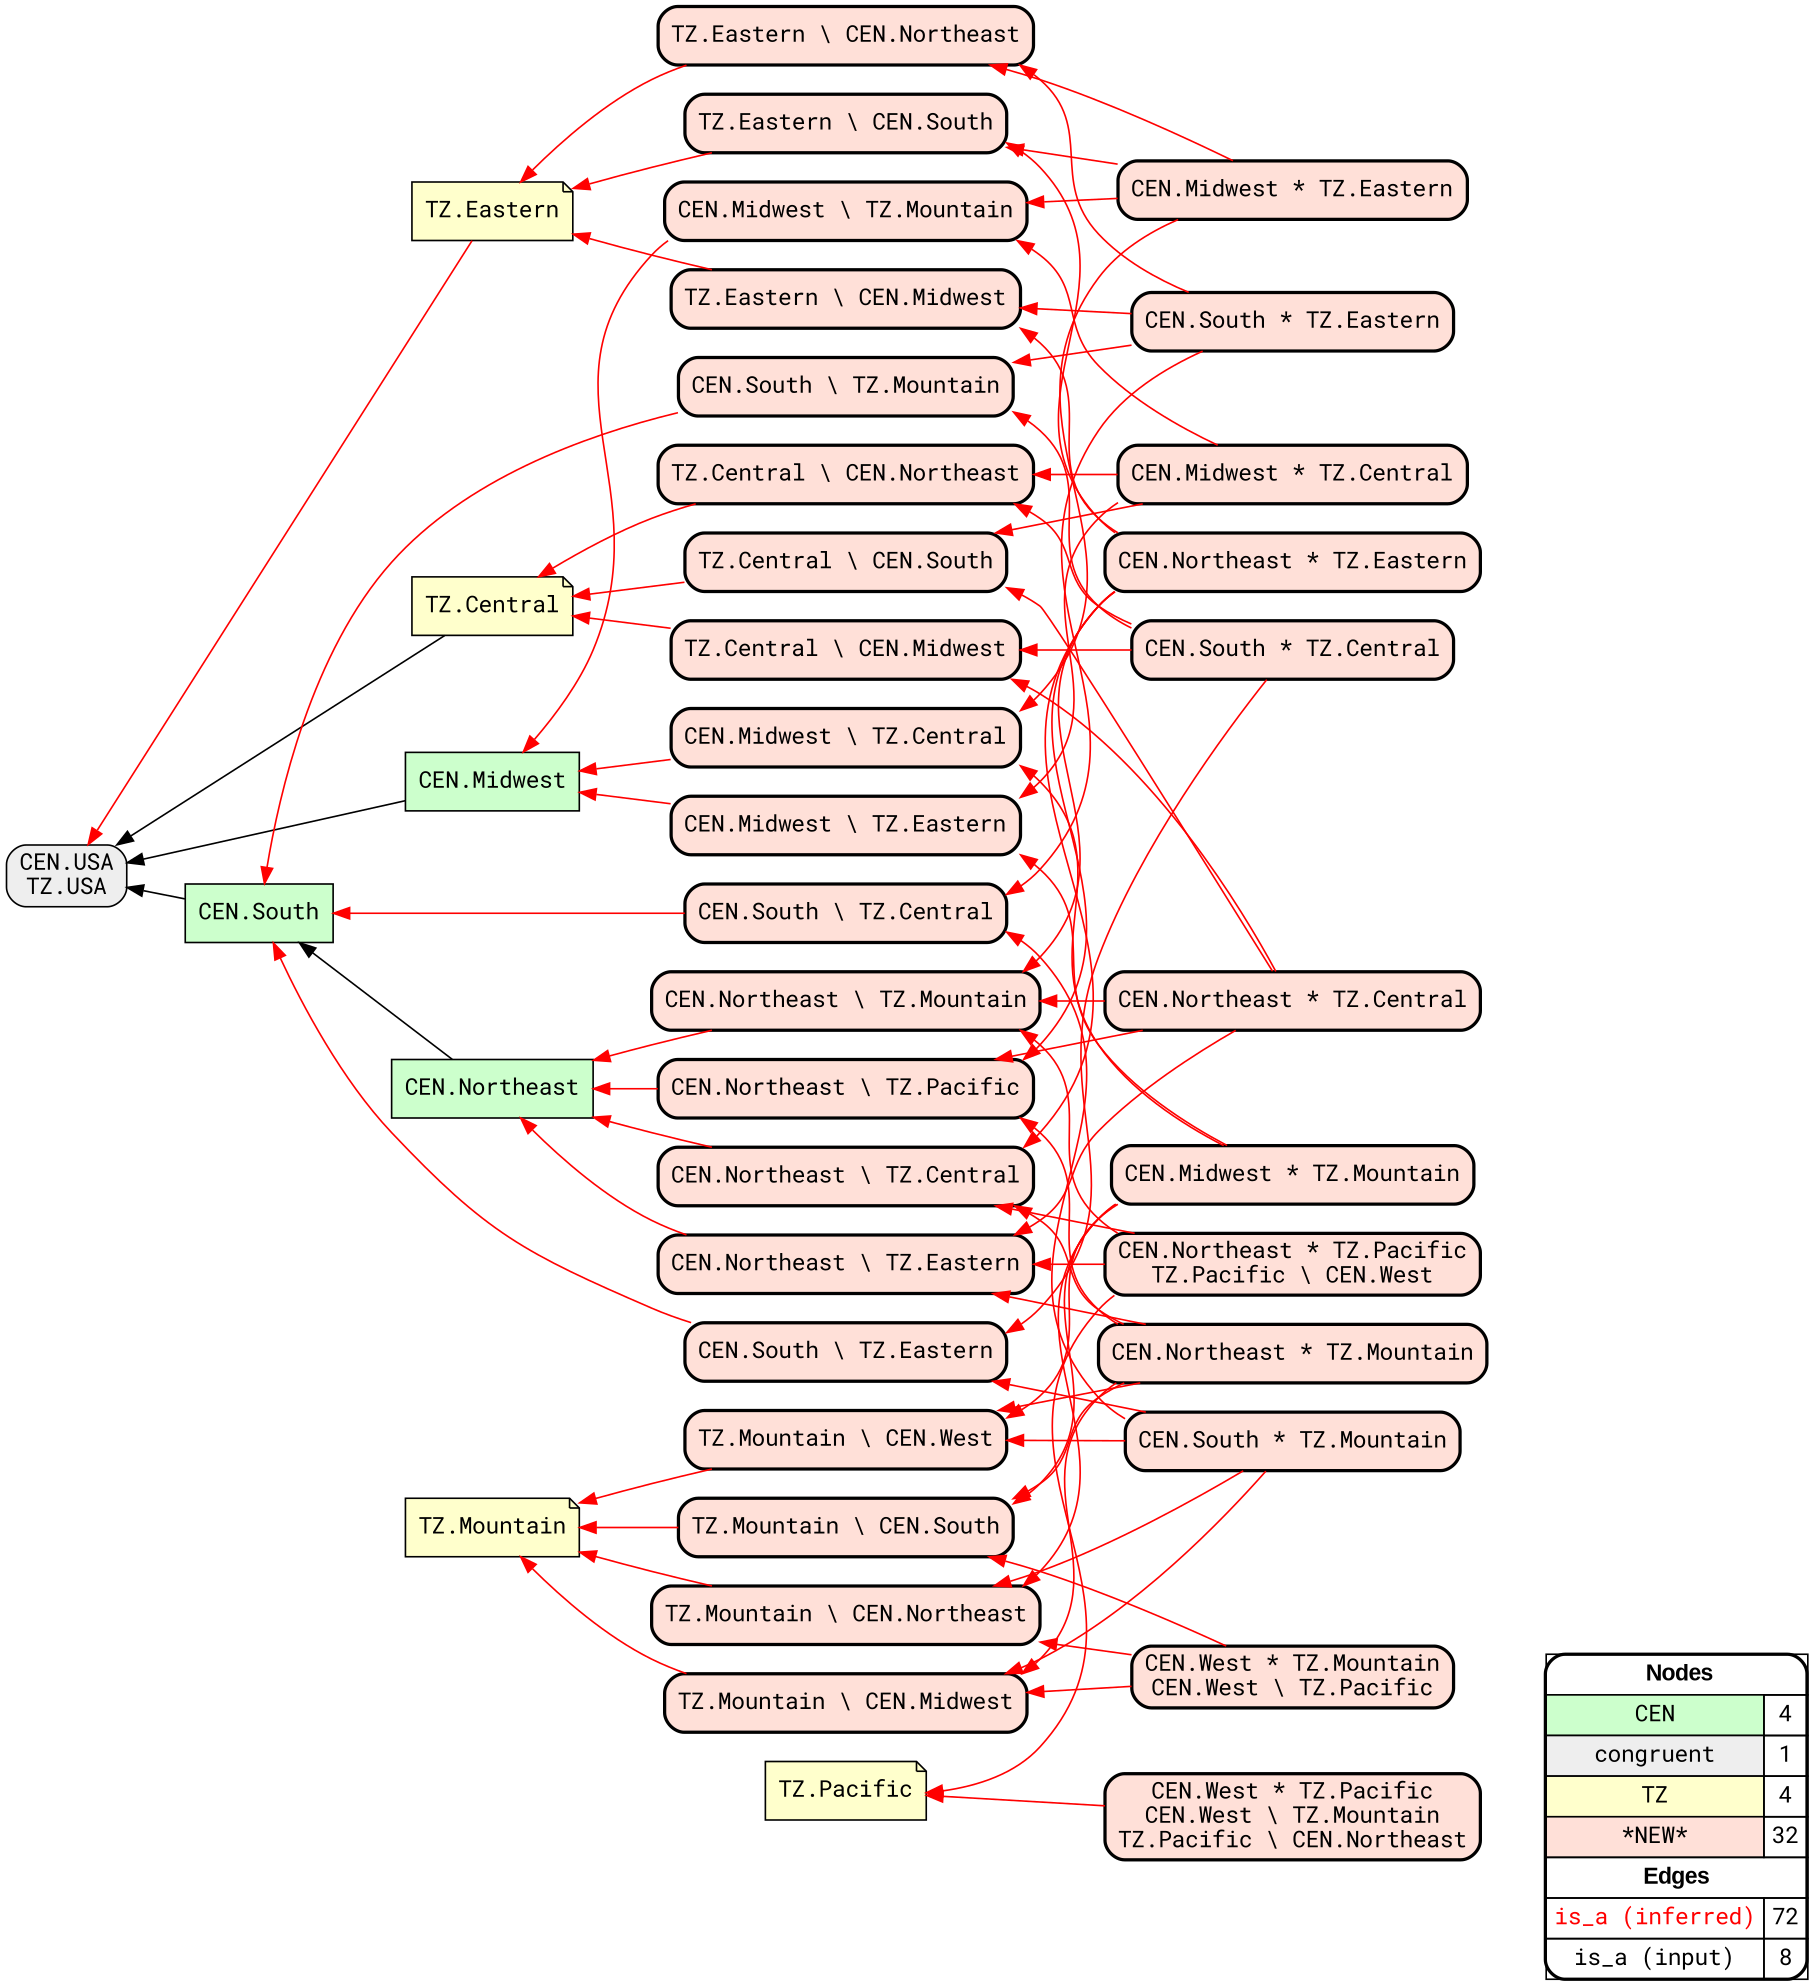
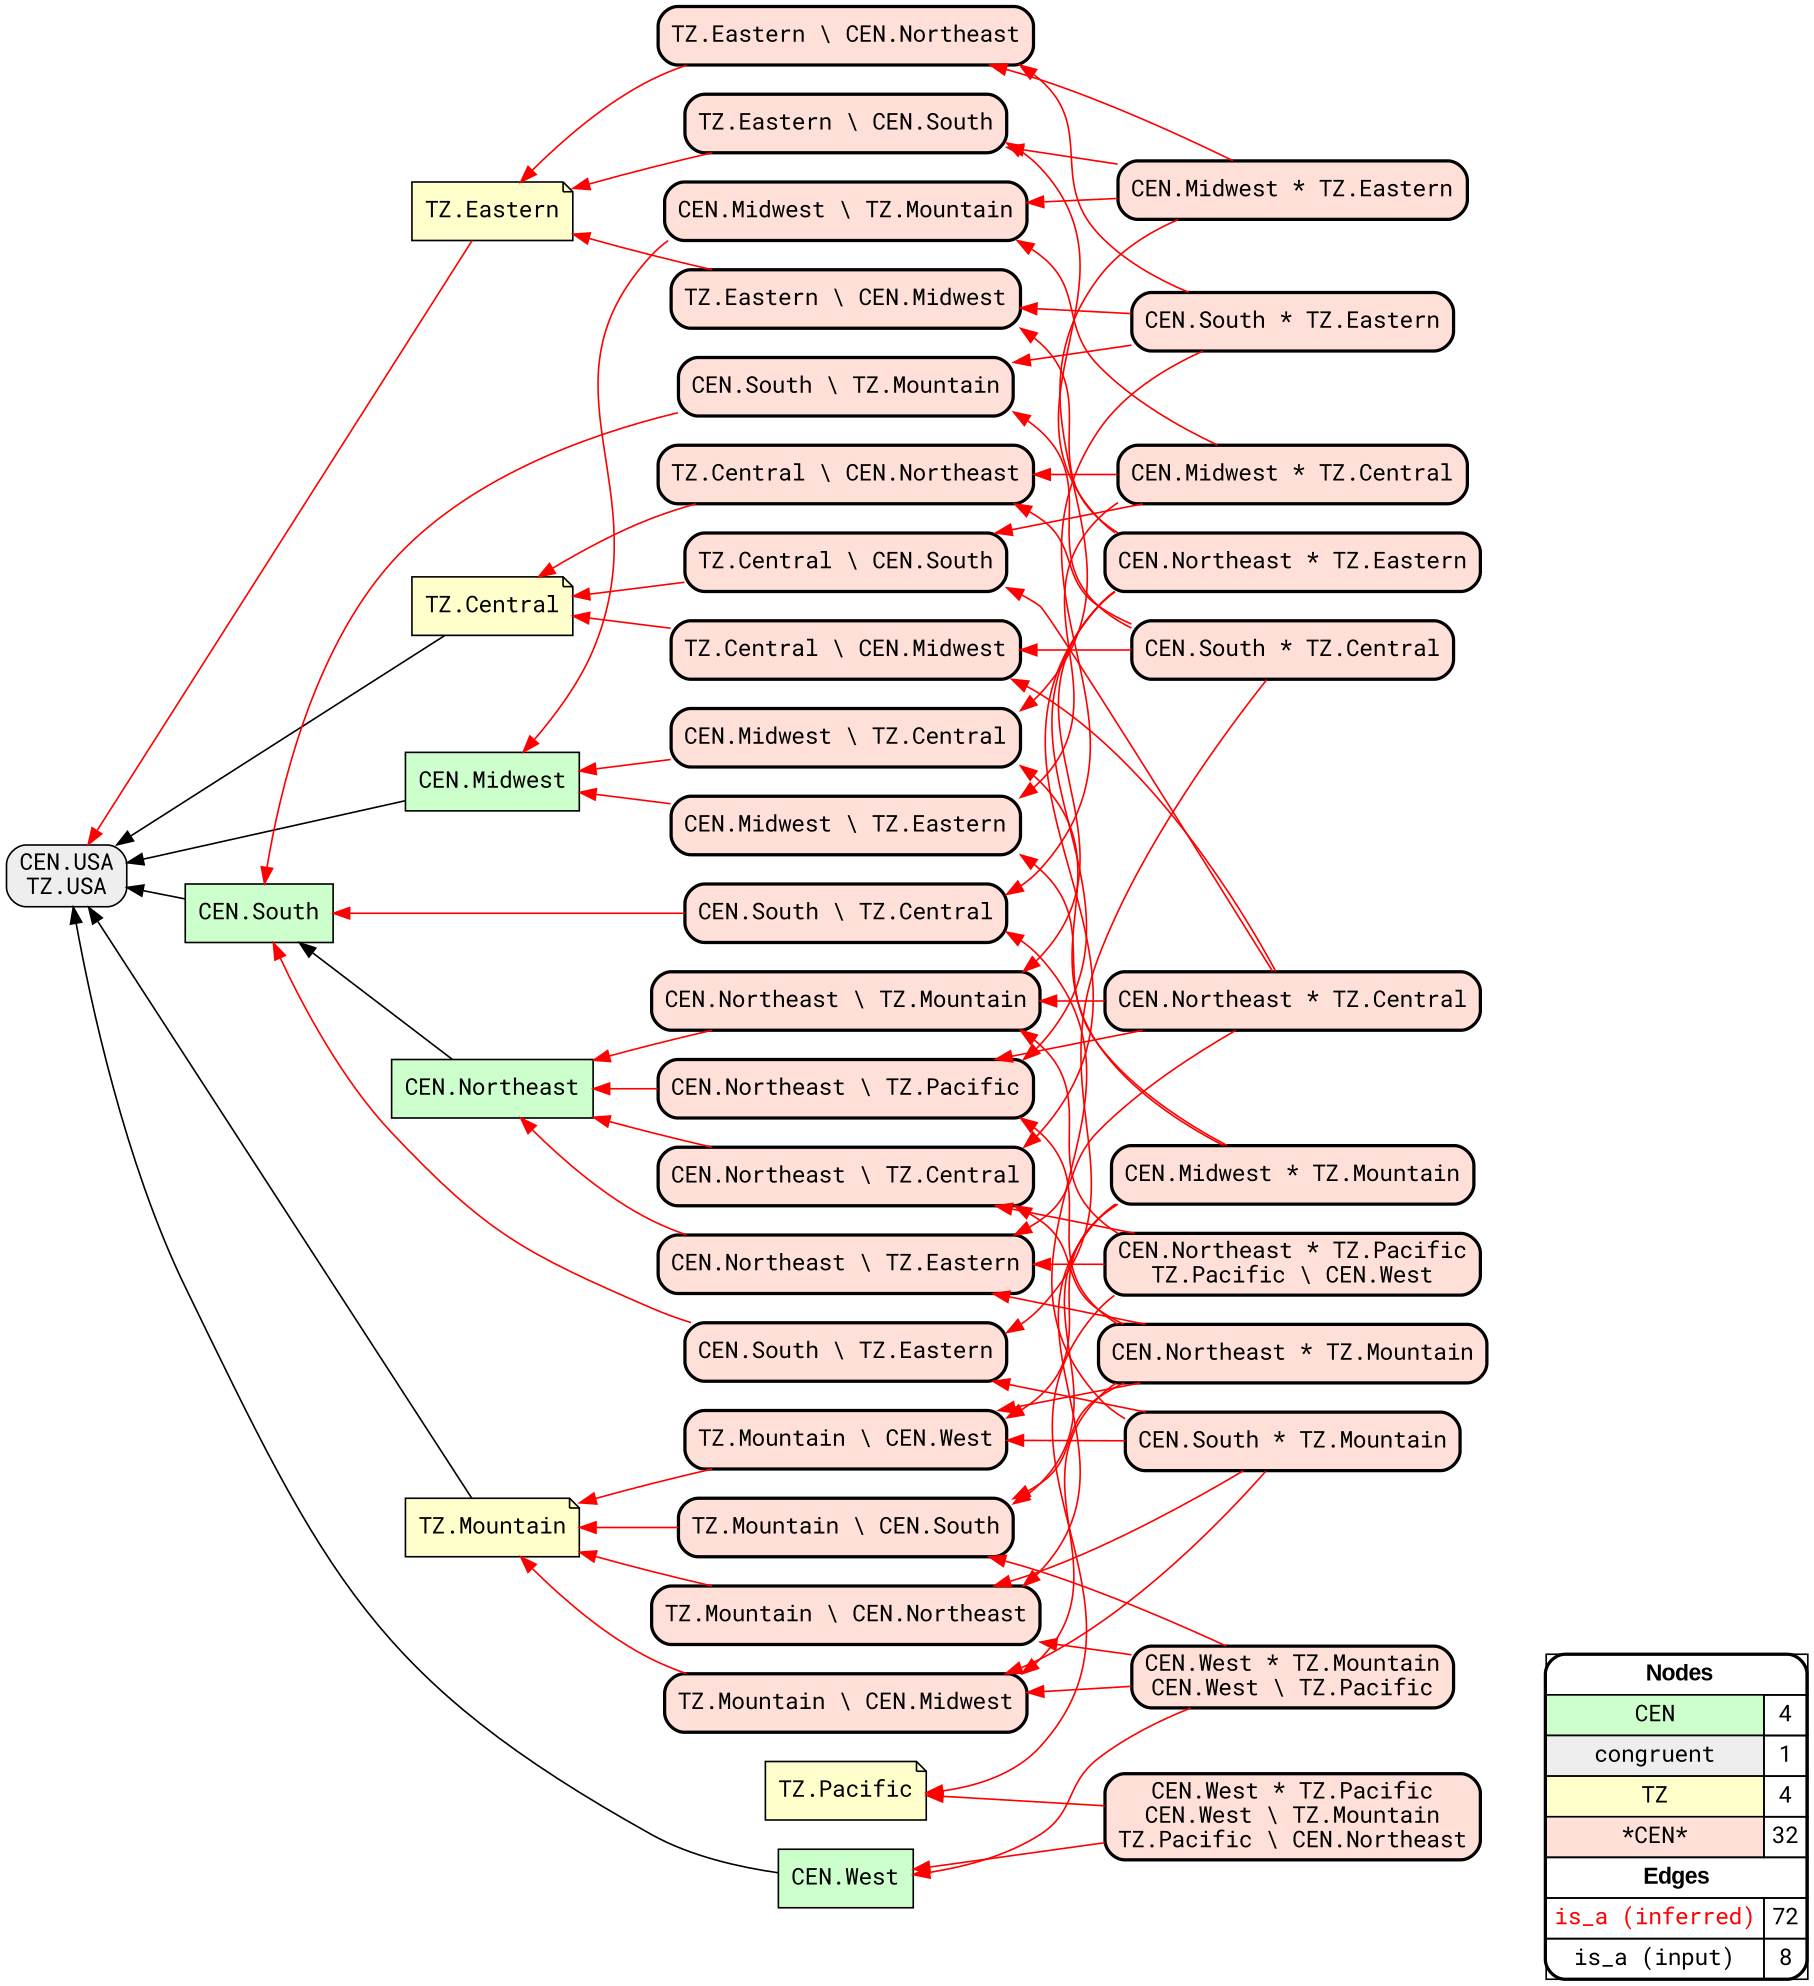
edge "TZ.Mountain" -> "CEN.USA TZ.USA": added
node "Nodes": text "*NEW*" -> "*CEN*"
node "CEN.West": added
